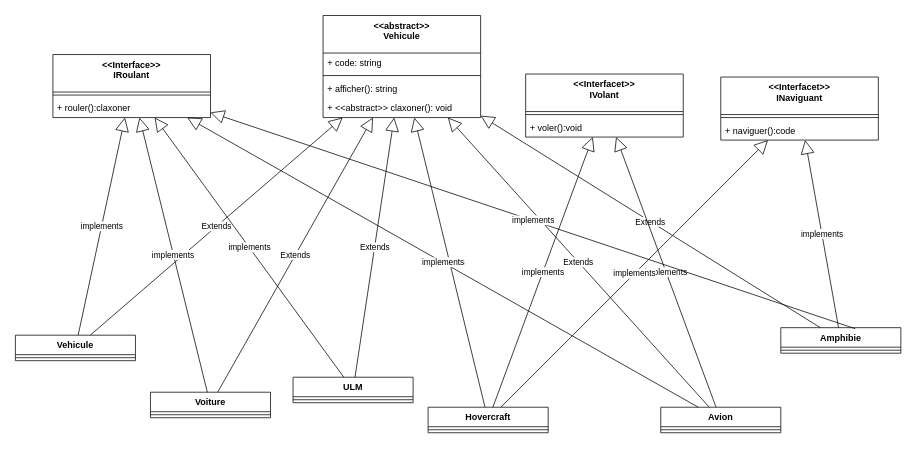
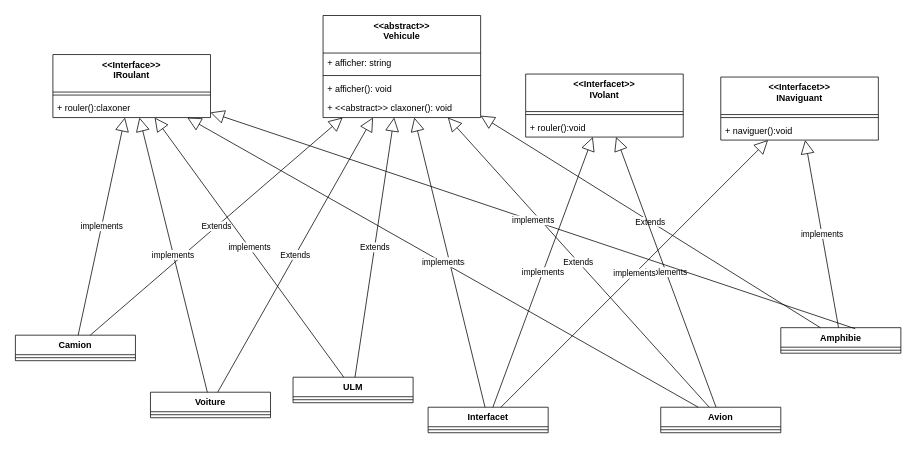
node "+ code: string": label "+ code: string" -> "+ afficher: string"
node "+ afficher(): string": label "+ afficher(): string" -> "+ afficher(): void"
node "+ voler():void": label "+ voler():void" -> "+ rouler():void"
node "+ naviguer():code": label "+ naviguer():code" -> "+ naviguer():void"
node "Vehicule": label "Vehicule" -> "Camion"
node "Hovercraft": label "Hovercraft" -> "Interfacet"
